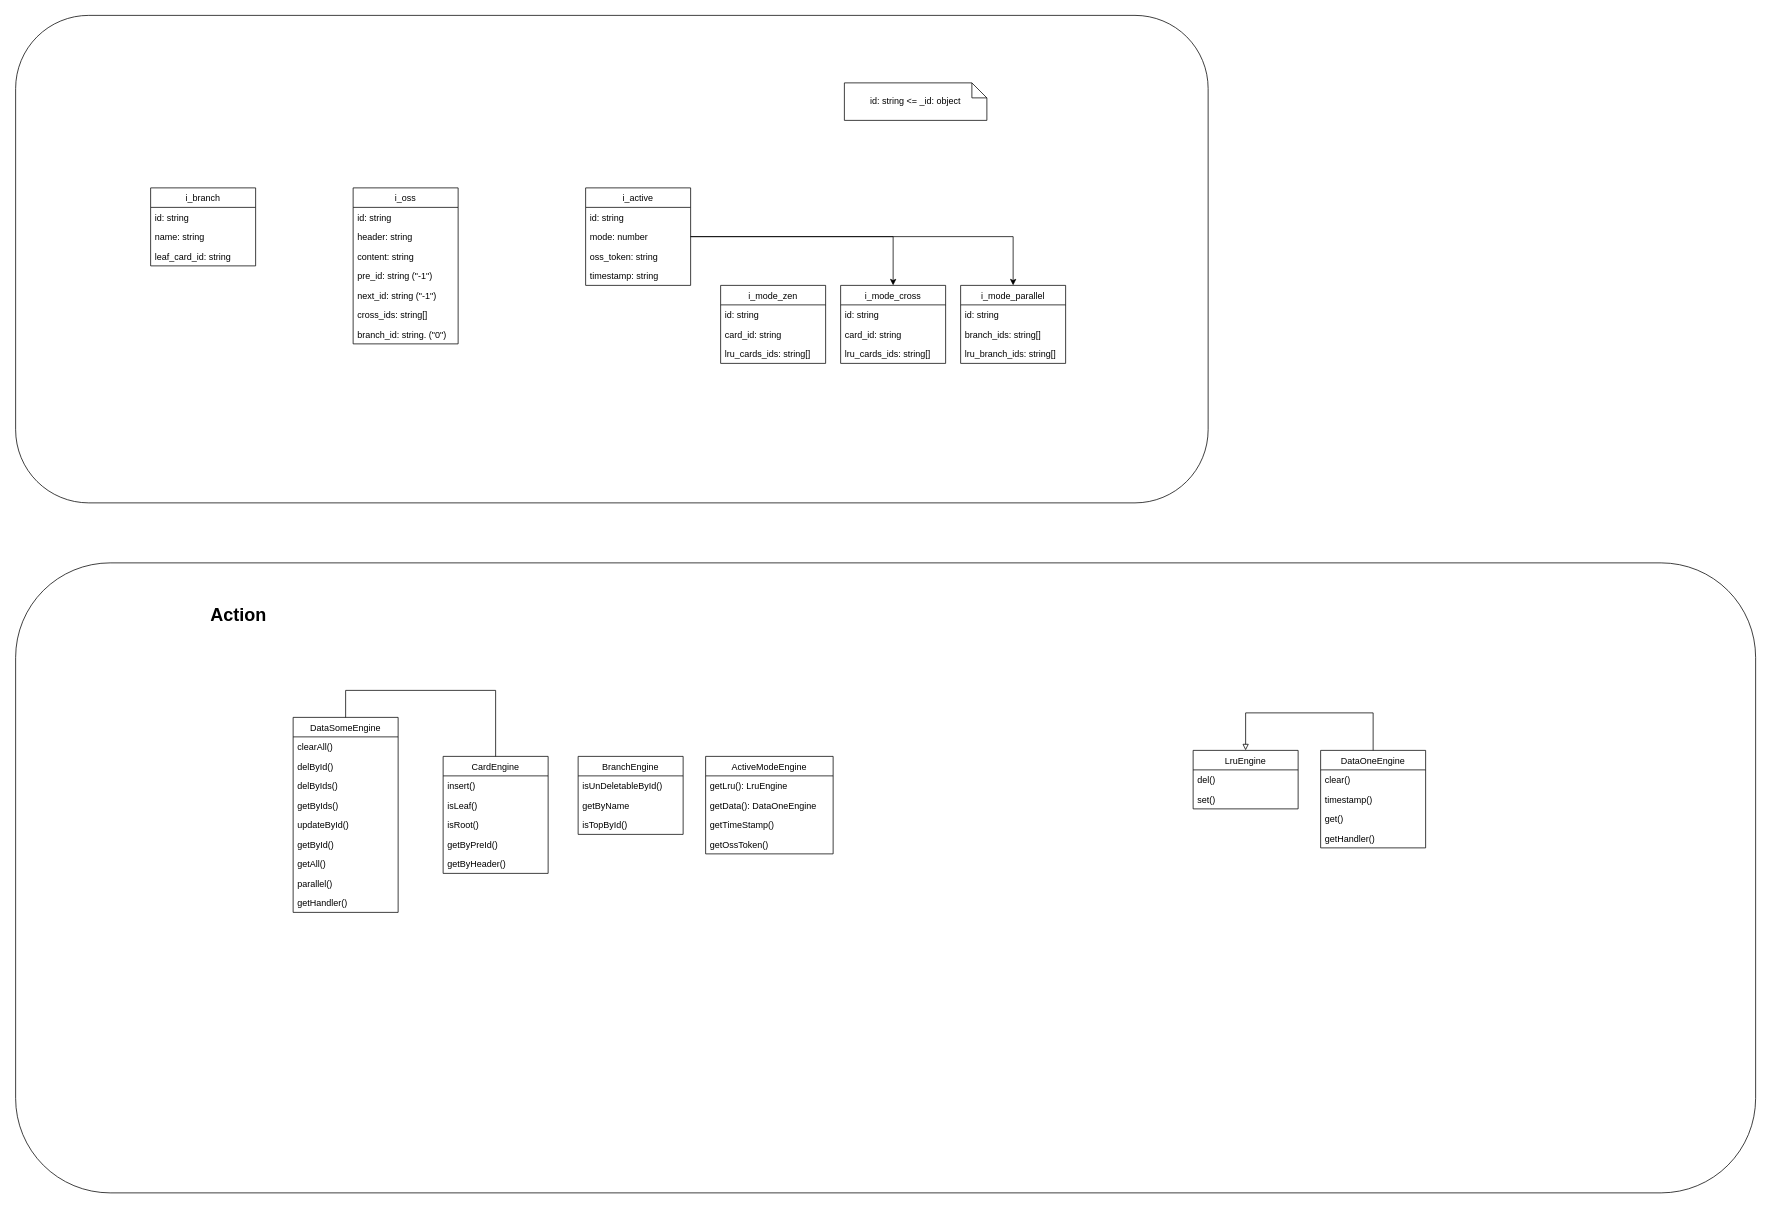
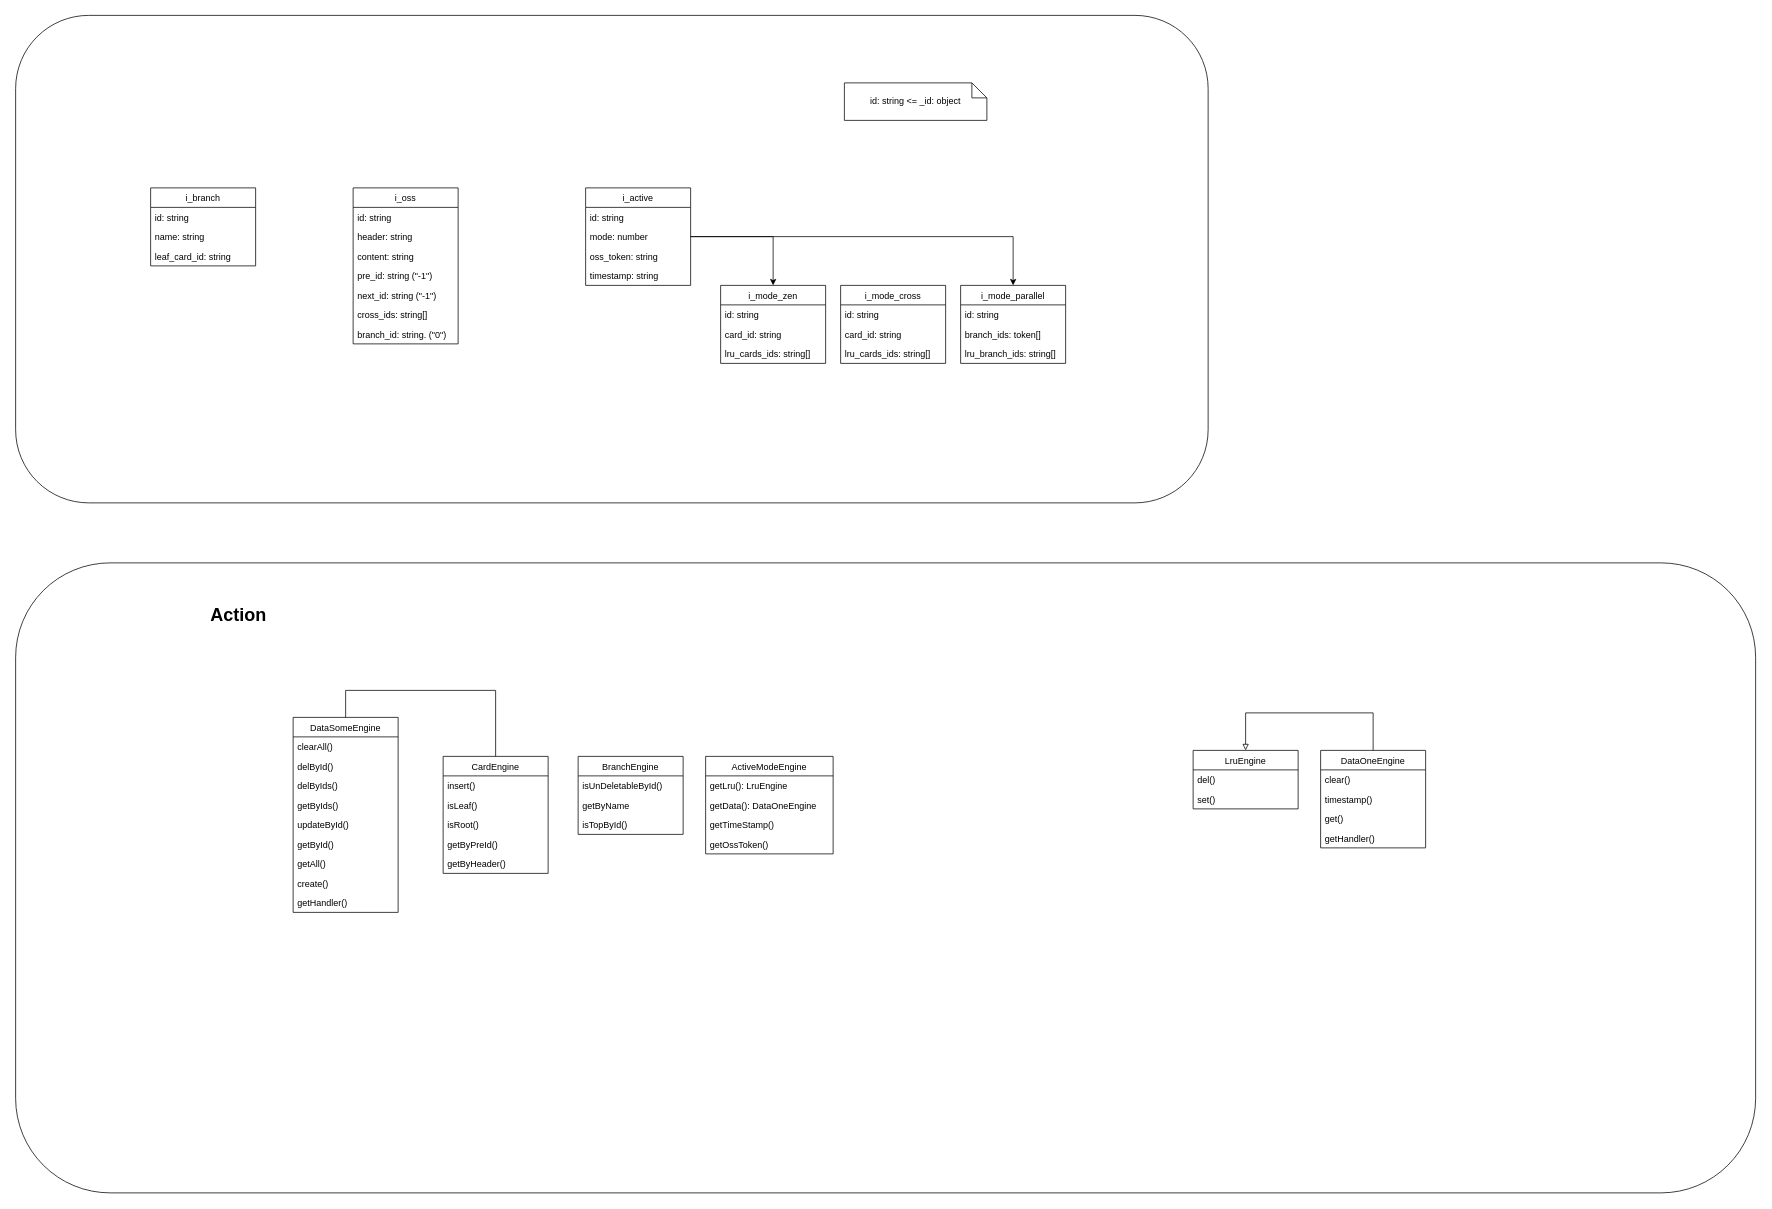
edge "mode: number" -> "i_mode_zen": added
edge "mode: number" -> "i_mode_cross": removed
node "branch_ids: string[]": label "branch_ids: string[]" -> "branch_ids: token[]"
node "parallel()": label "parallel()" -> "create()"
